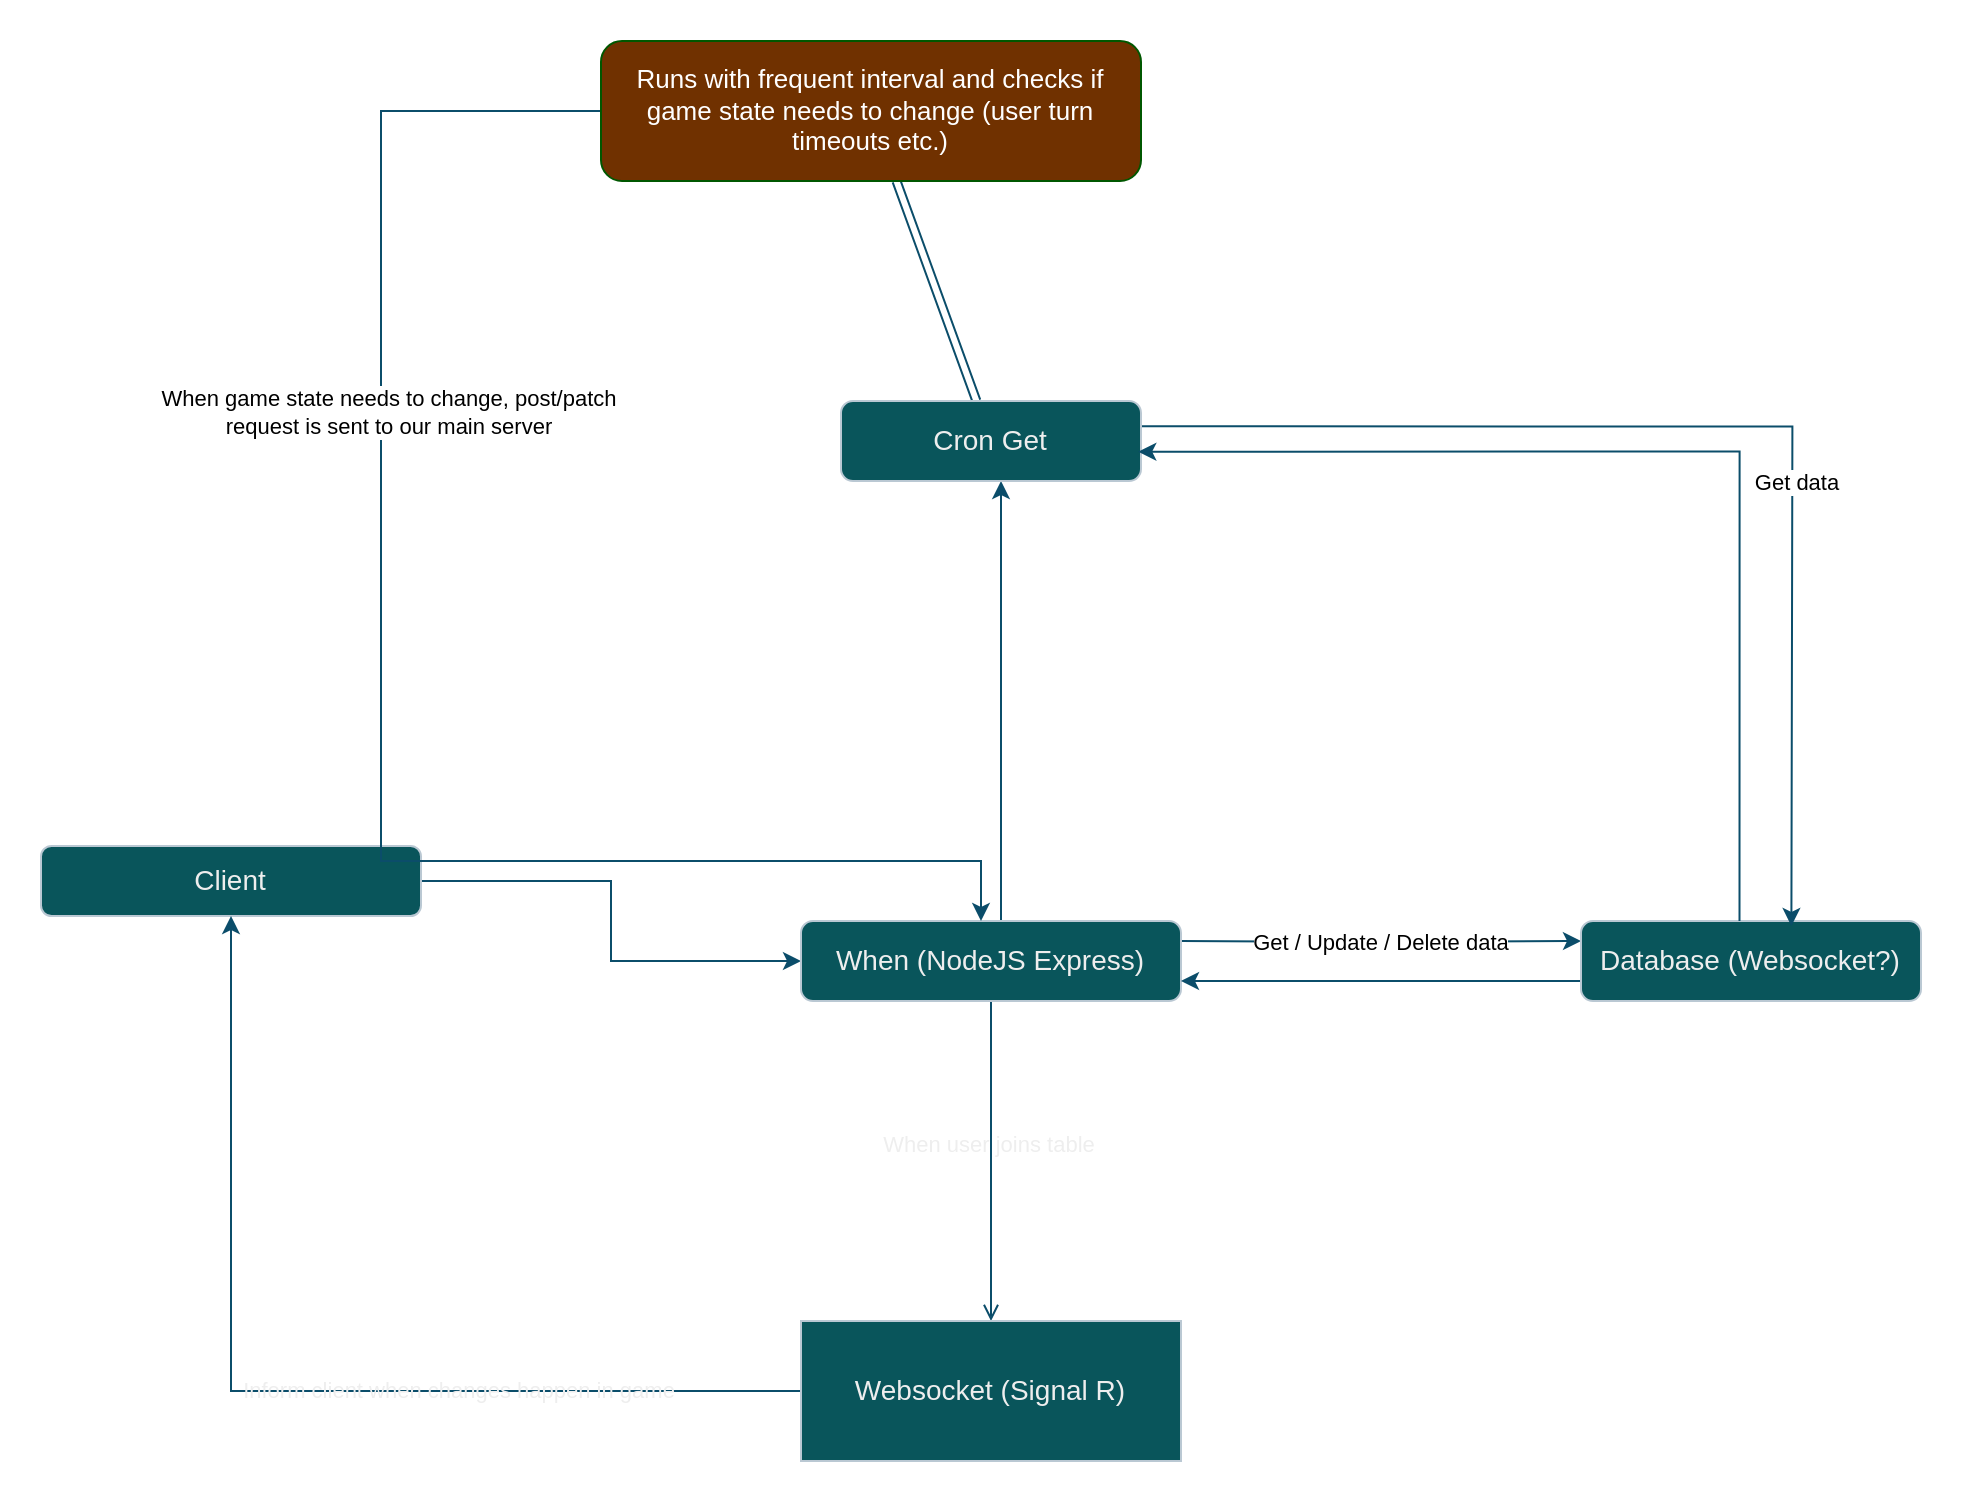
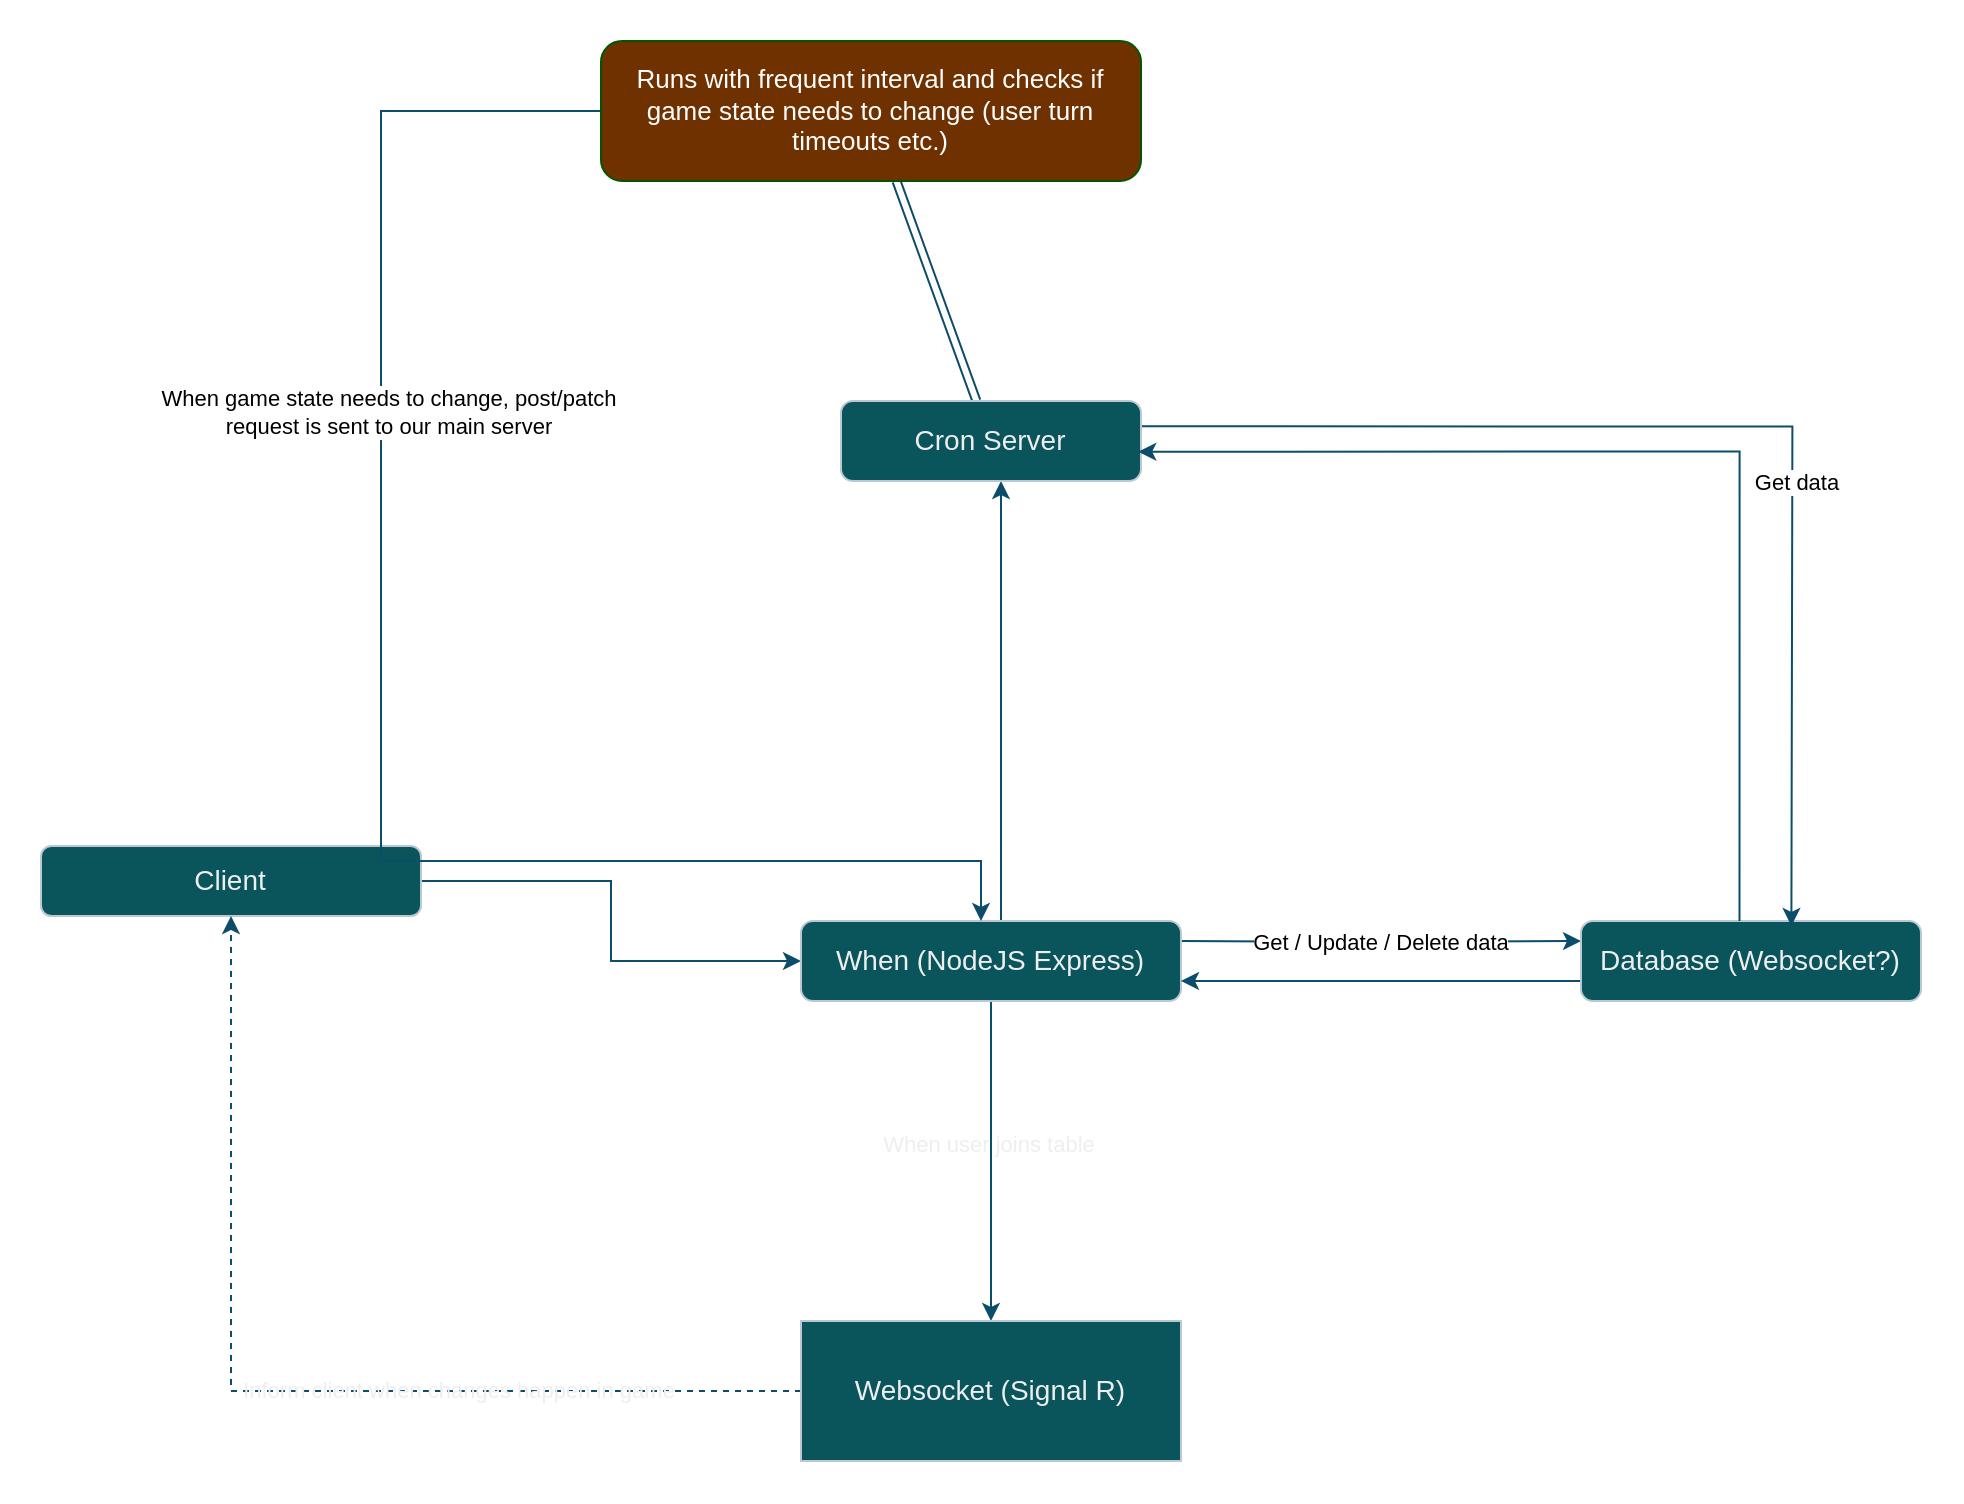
node "Cron Get": label "Cron Get" -> "Cron Server"
edge "When (NodeJS Express)" -> "Websocket (Signal R)": arrowhead open -> classic
edge "Websocket (Signal R)" -> "Client": style solid -> dashed
